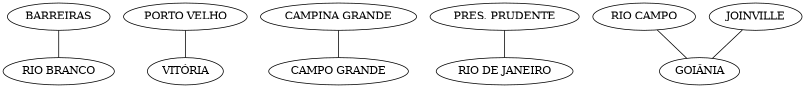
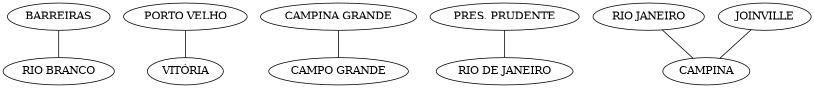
node "RIO CAMPO": label "RIO CAMPO" -> "RIO JANEIRO"
node "GOIÂNIA": label "GOIÂNIA" -> "CAMPINA"
